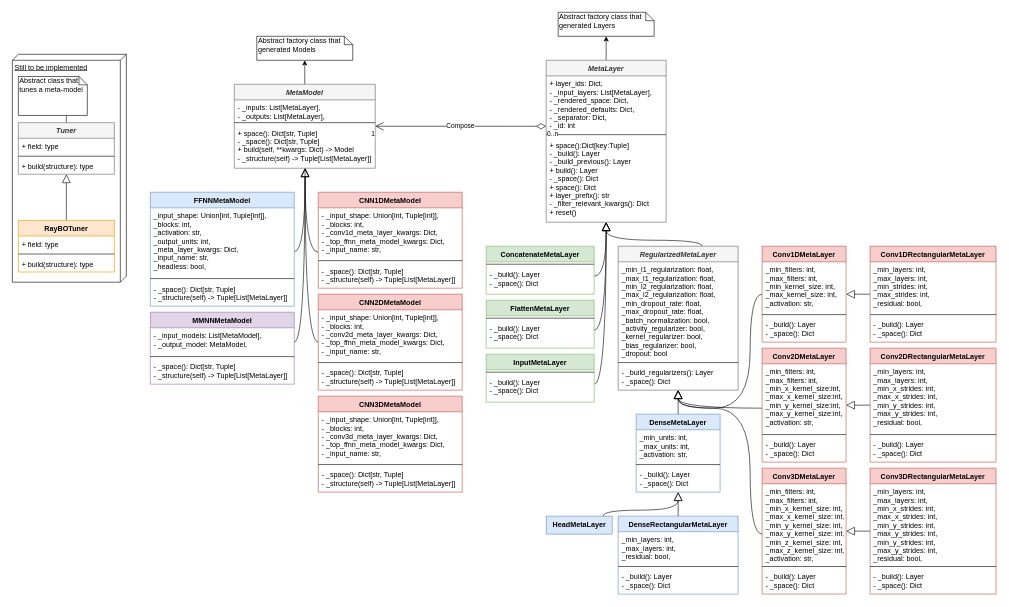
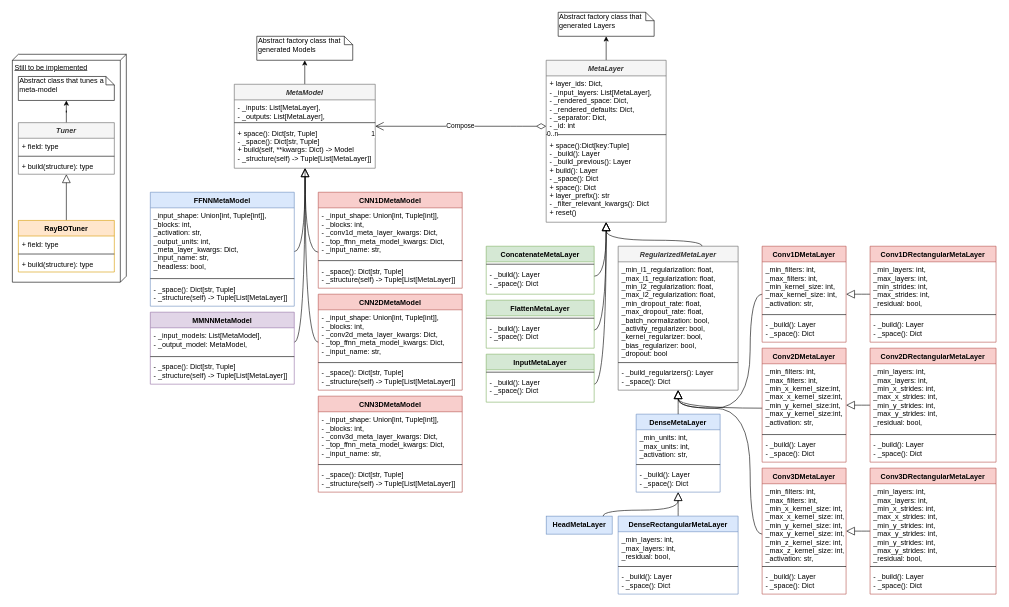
node "Abstract class that tunes a meta-model": size 69x39 -> 96x24
